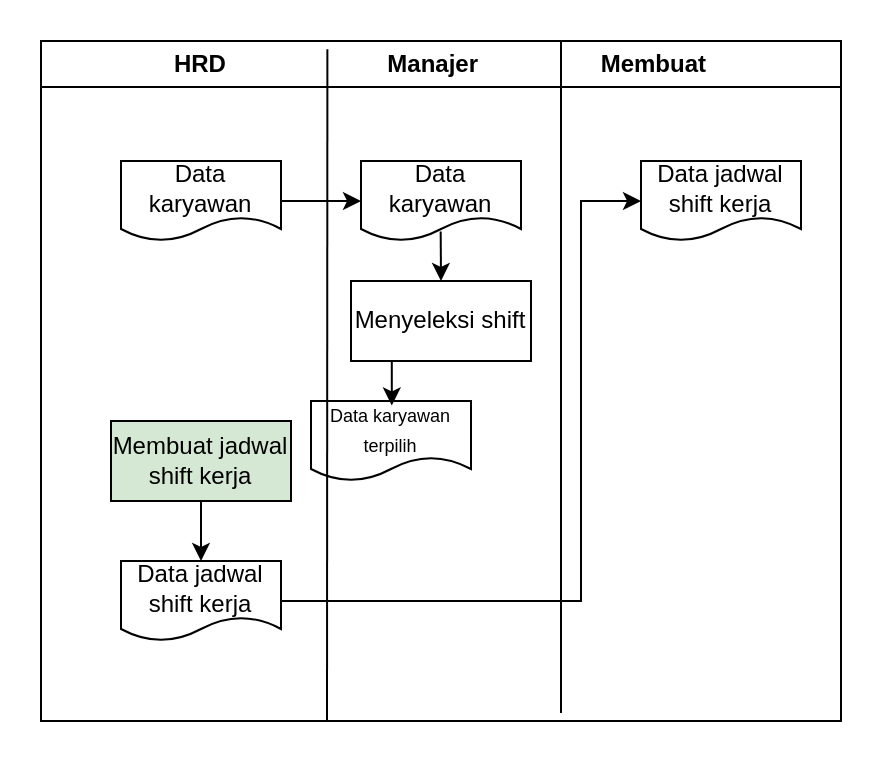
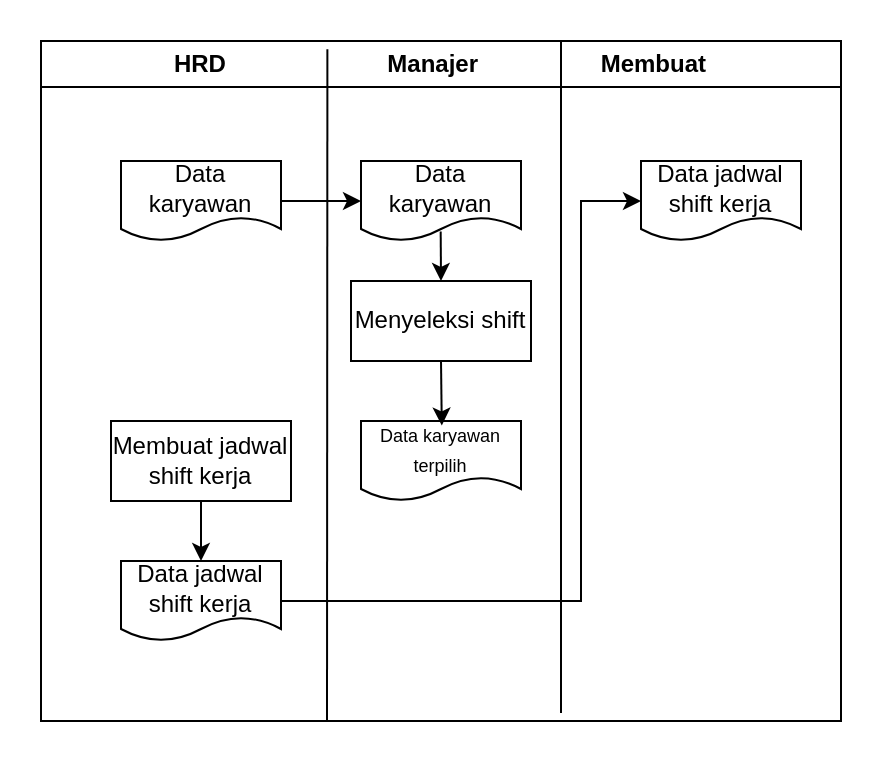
node "Data karyawan terpilih": moved (391, 441) -> (441, 461)
node "Membuat jadwal shift kerja": fillcolor #d5e8d4 -> #ffffff
